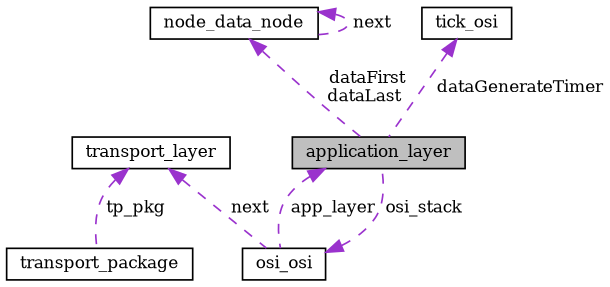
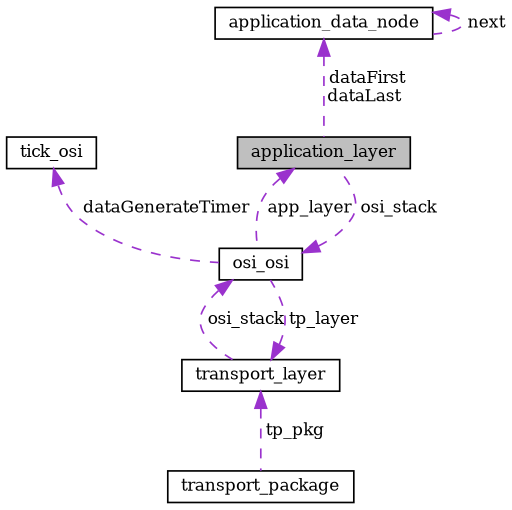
node "node_data_node": label "node_data_node" -> "application_data_node"
edge "application_layer" -> "tick_osi": now "osi_osi" -> "tick_osi"
edge "osi_osi" -> "transport_layer": label " next" -> " tp_layer"
edge "transport_layer" -> "osi_osi": added, label "osi_stack"
